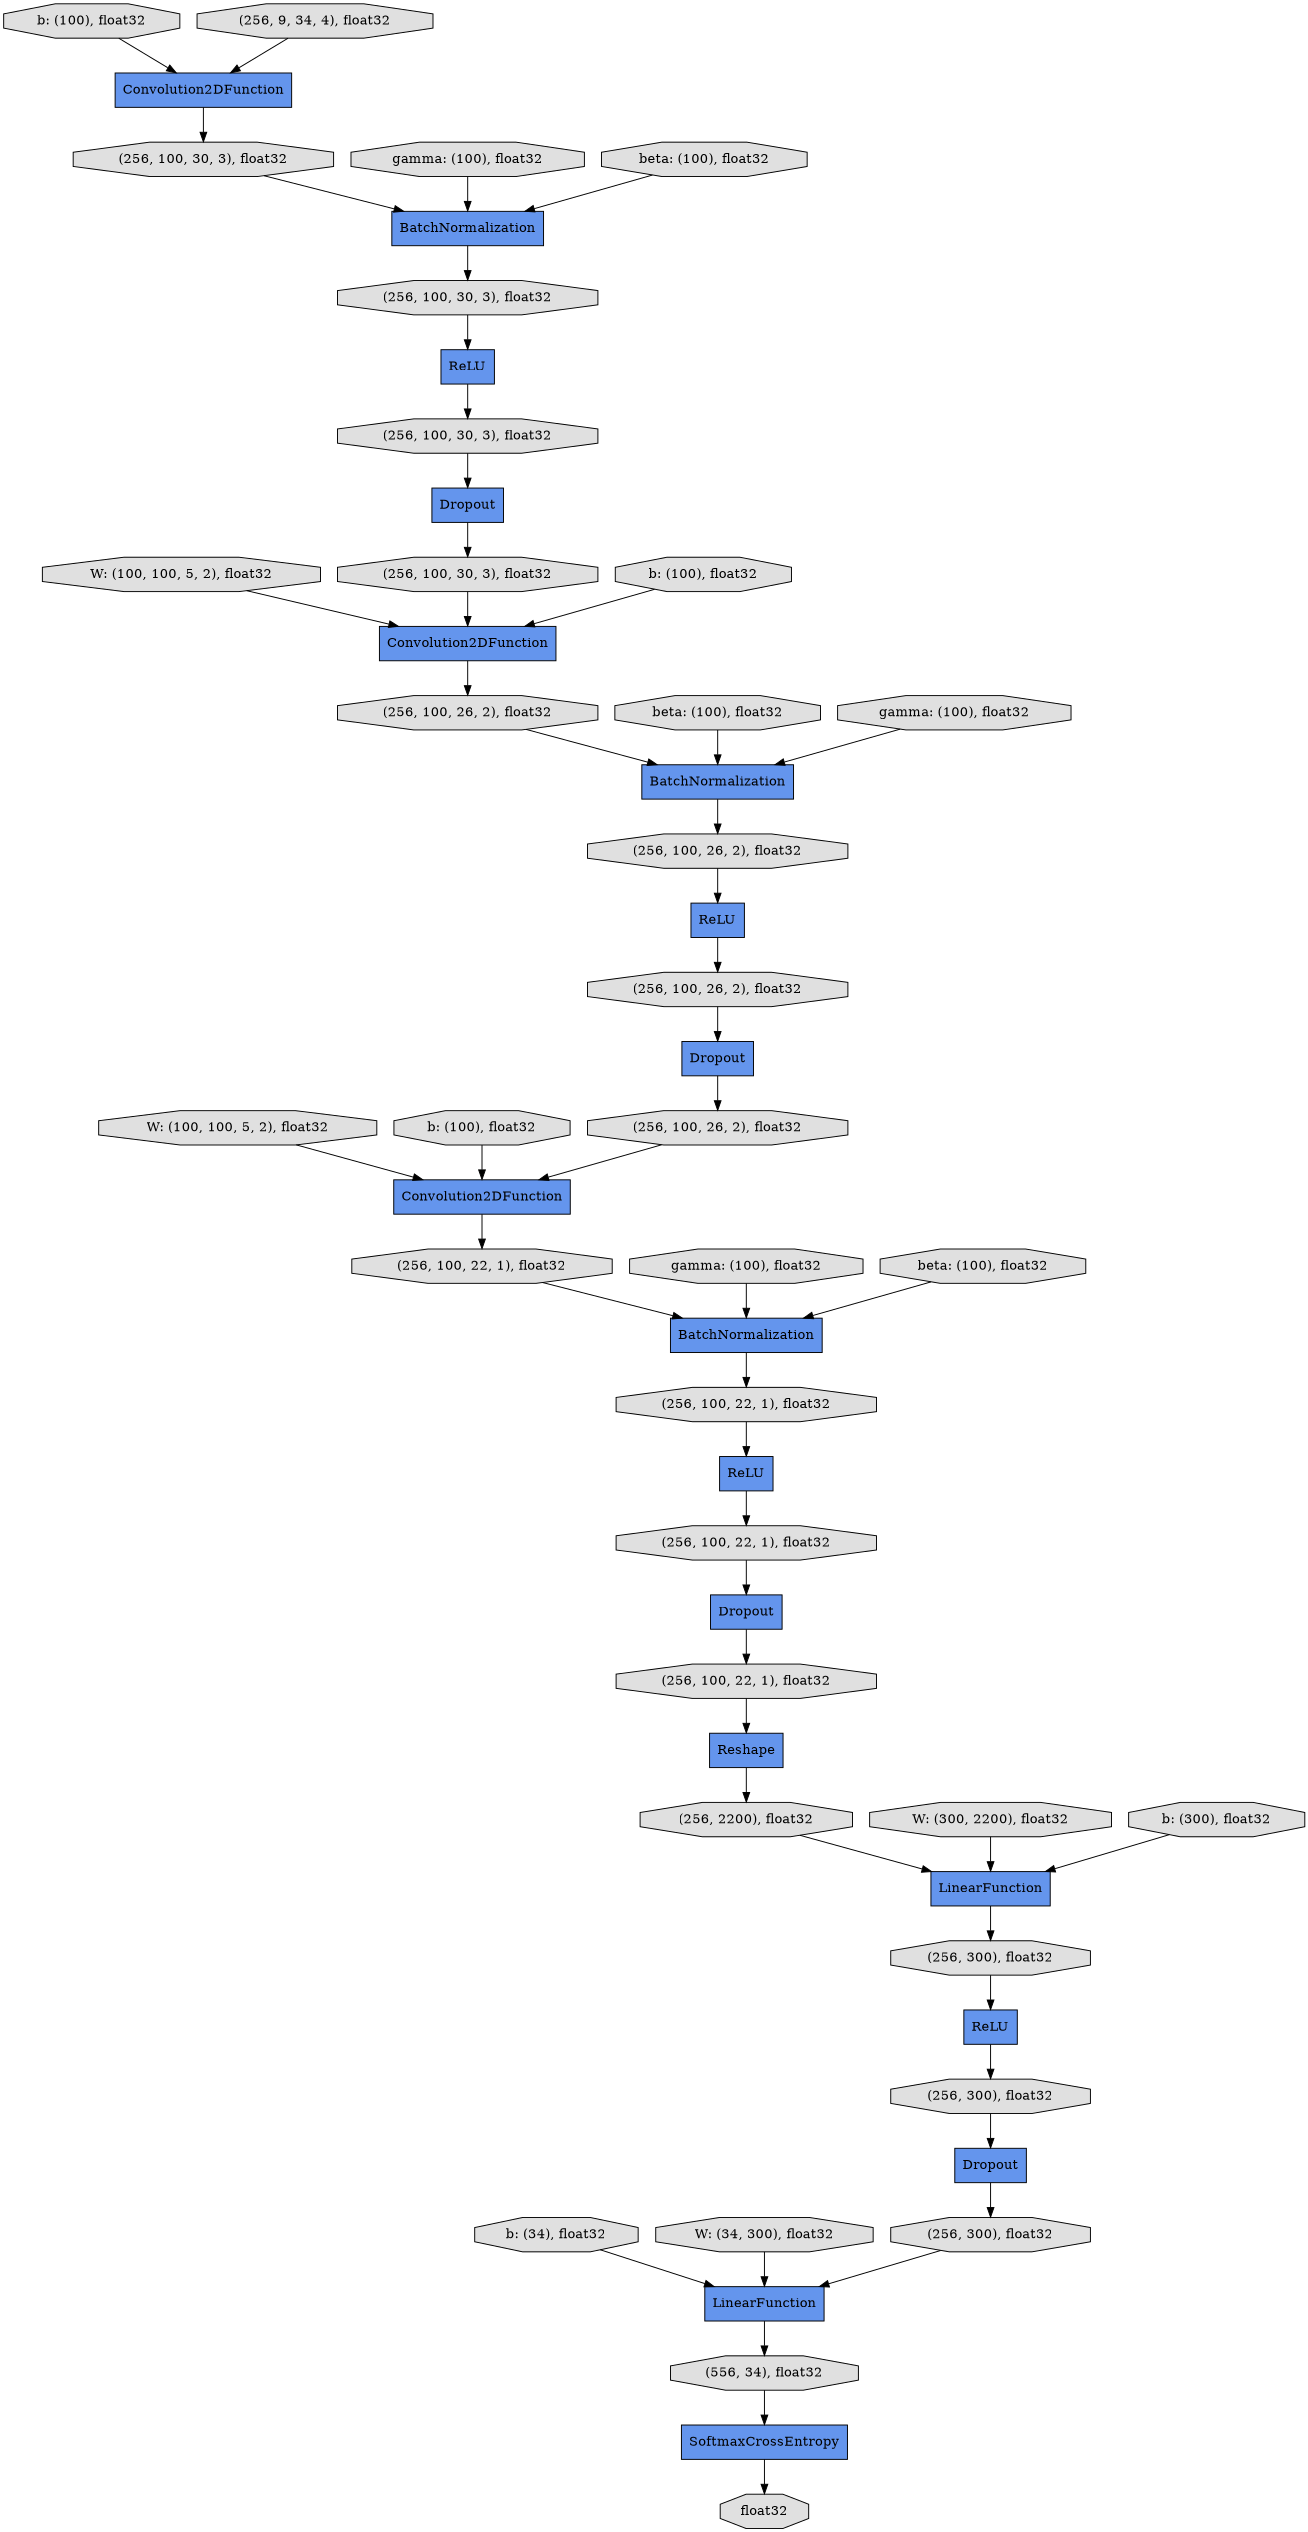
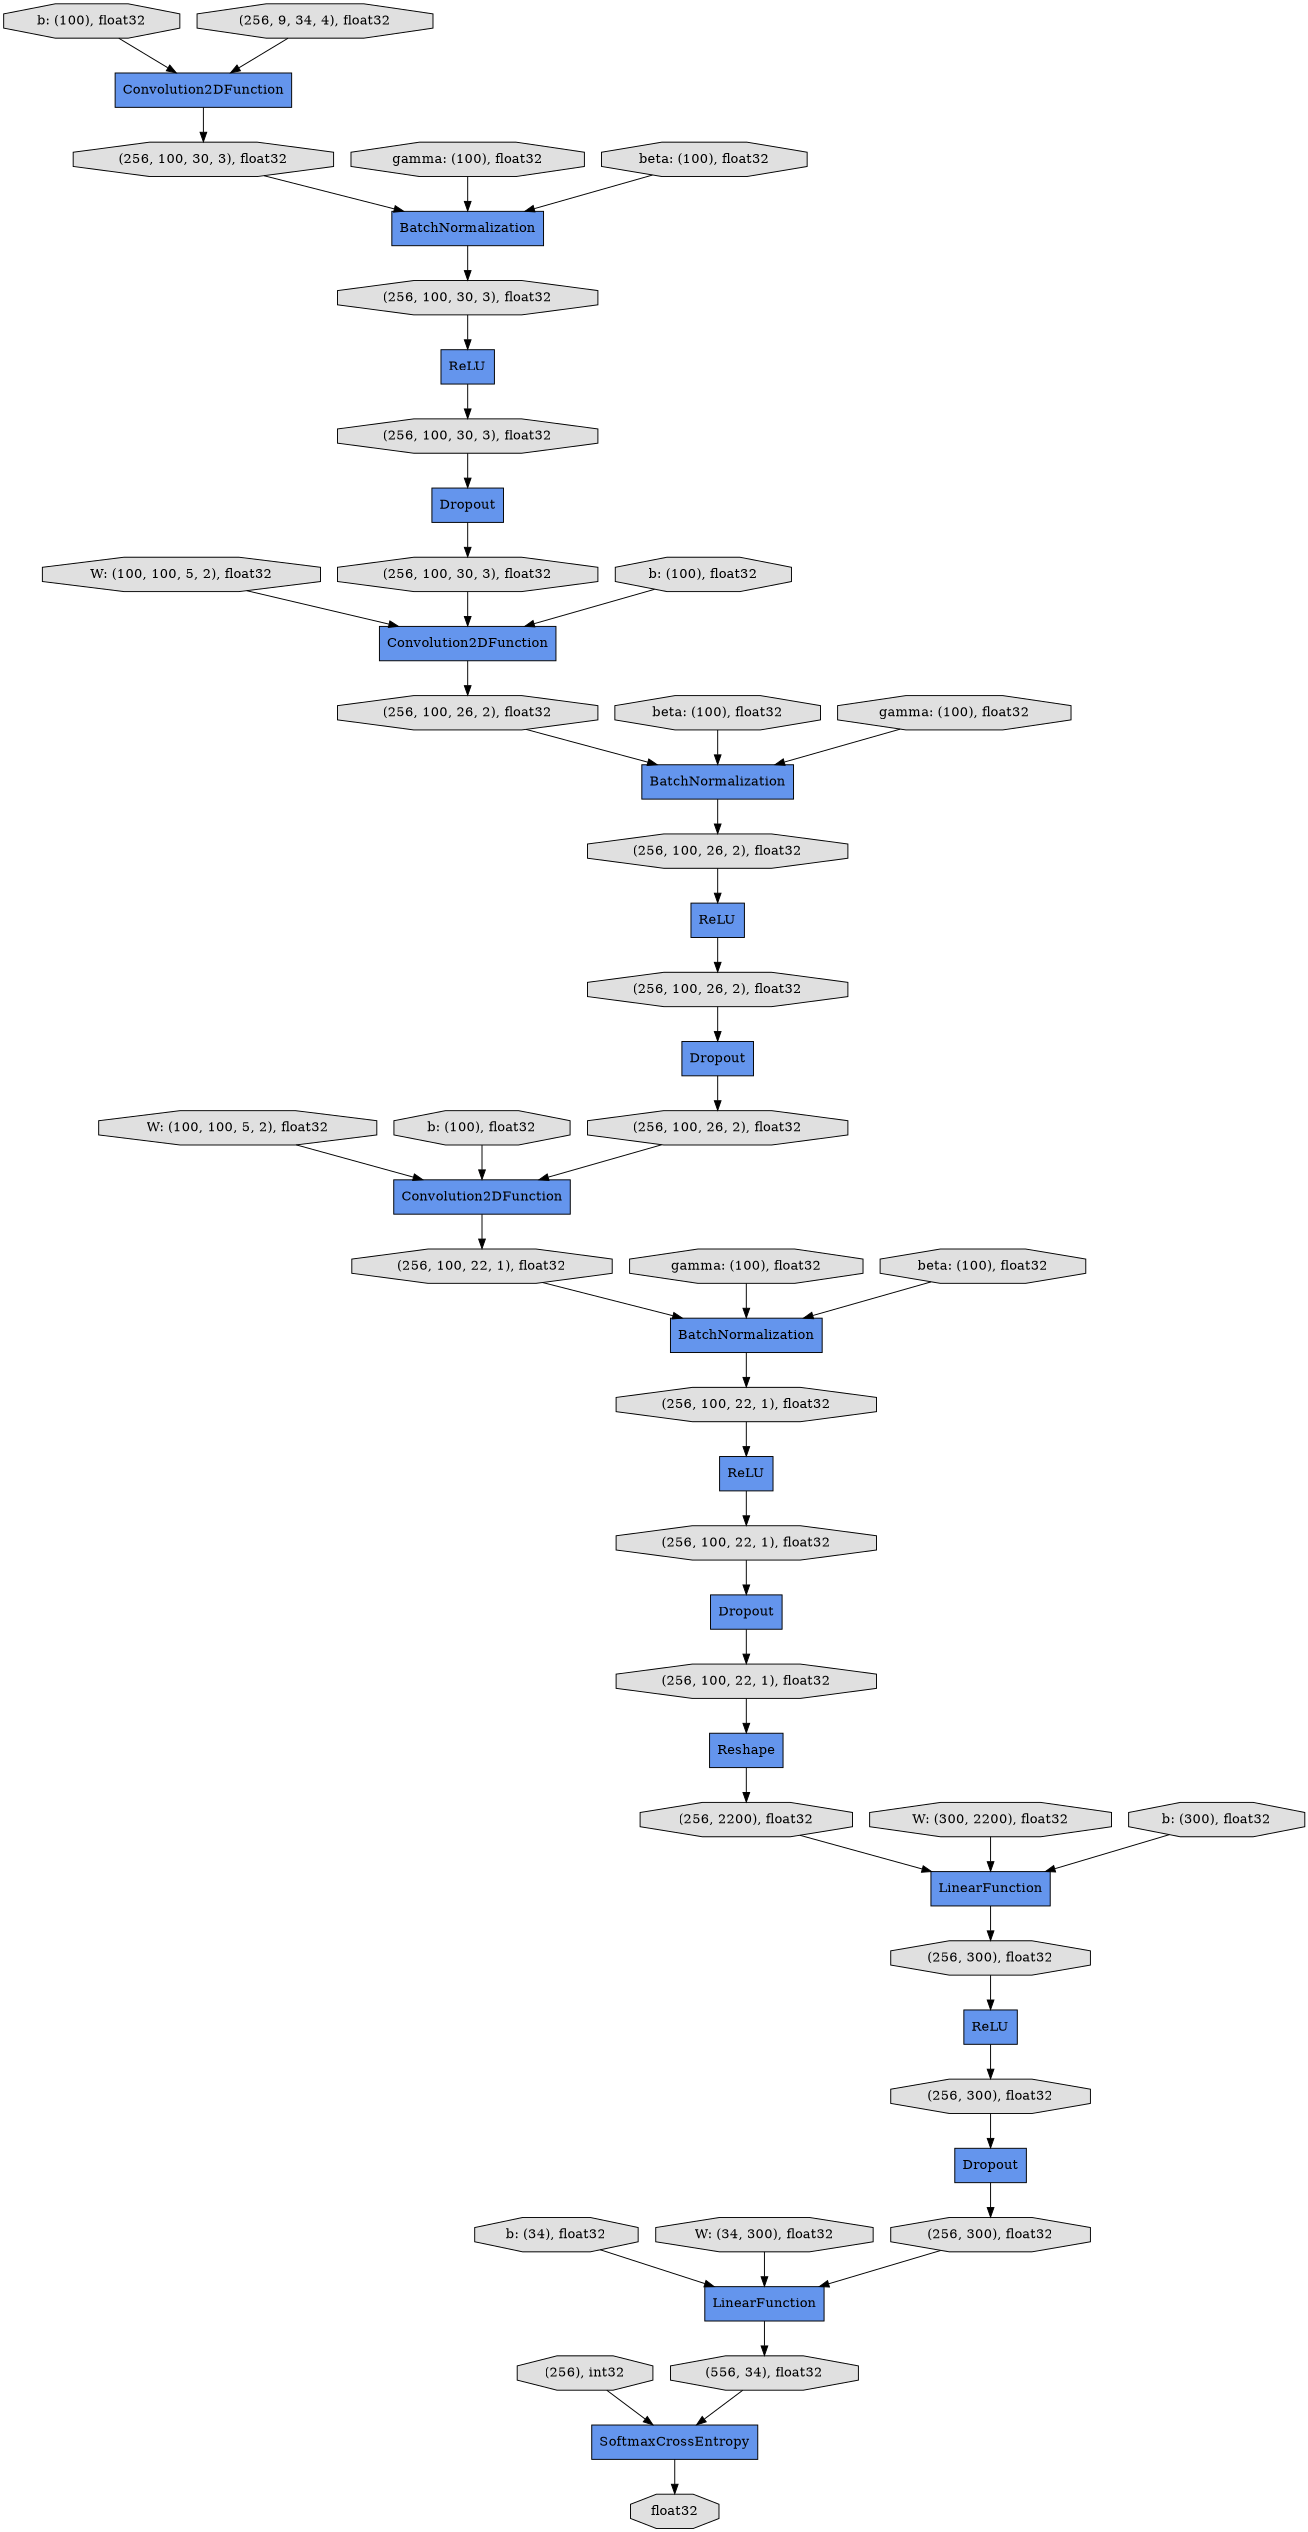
node "(256), int32": added
